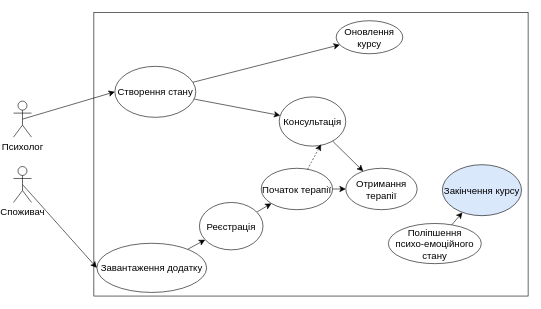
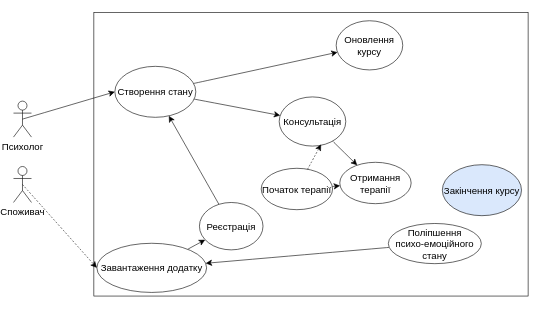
node "Оновлення курсу": size 67x33 -> 67x49
node "Отримання терапії": moved (382, 189) -> (376, 183)
edge "Реєстрація" -> "Початок терапії": now "Реєстрація" -> "Створення стану"
edge "Поліпшення психо-емоційного стану" -> "Закінчення курсу": now "Поліпшення психо-емоційного стану" -> "Завантаження додатку"
edge "Споживач" -> "Завантаження додатку": style solid -> dashed
